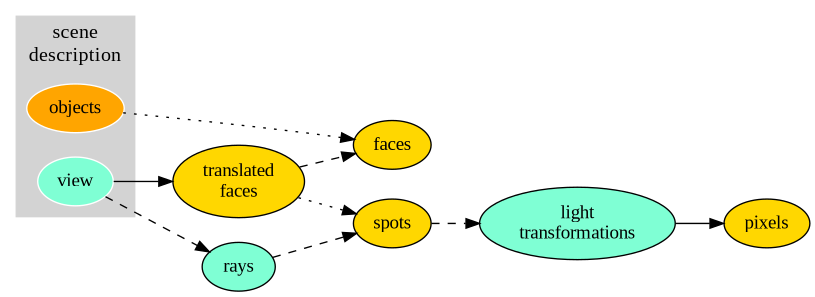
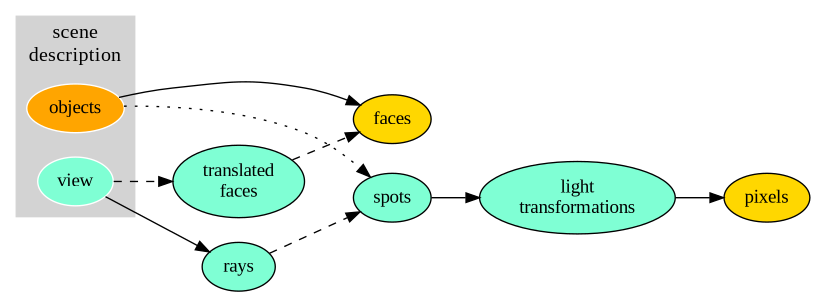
edge "objects" -> "faces": style dotted -> solid
edge "view" -> "translated faces": style solid -> dashed
node "translated faces": fillcolor gold -> aquamarine
edge "translated faces" -> "spots": now "objects" -> "spots"
edge "view" -> "rays": style dashed -> solid
node "spots": fillcolor gold -> aquamarine
edge "spots" -> "light transformations": style dashed -> solid
